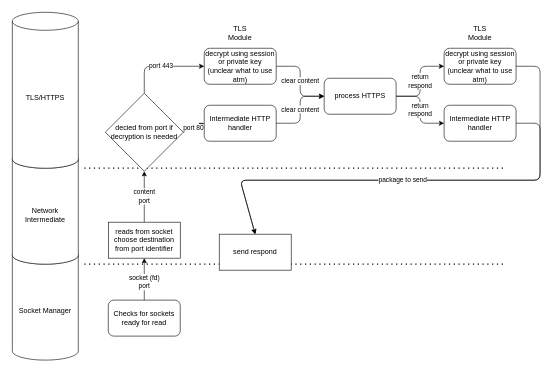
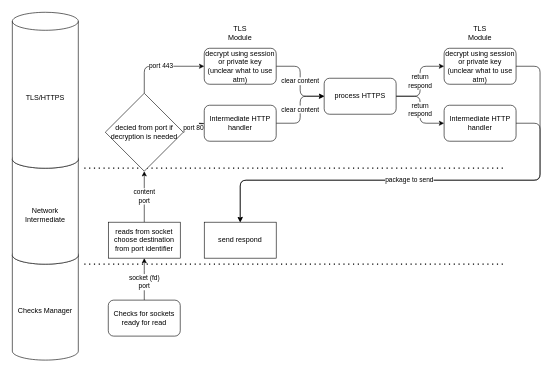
node "send respond": moved (255, 252) -> (240, 240)
node "Socket Manager": label "Socket Manager" -> "Checks Manager"
